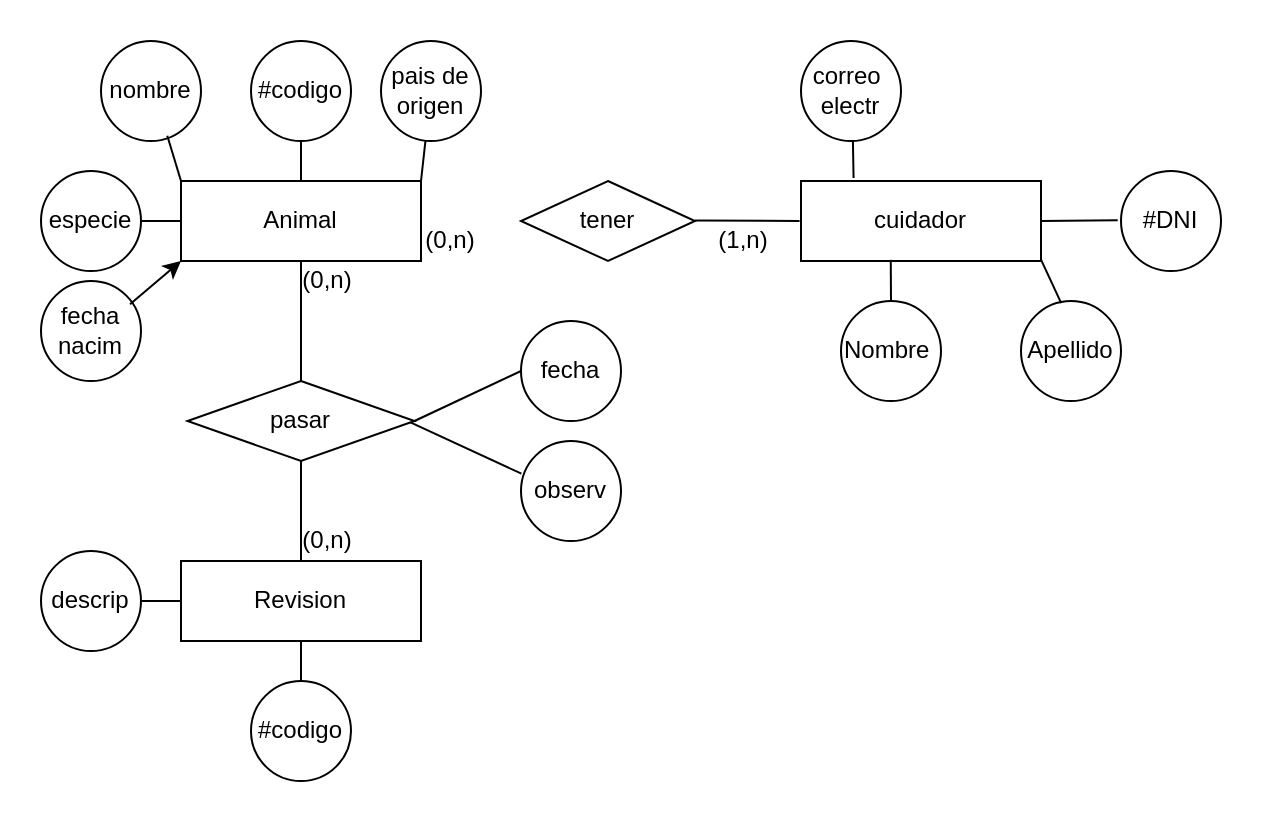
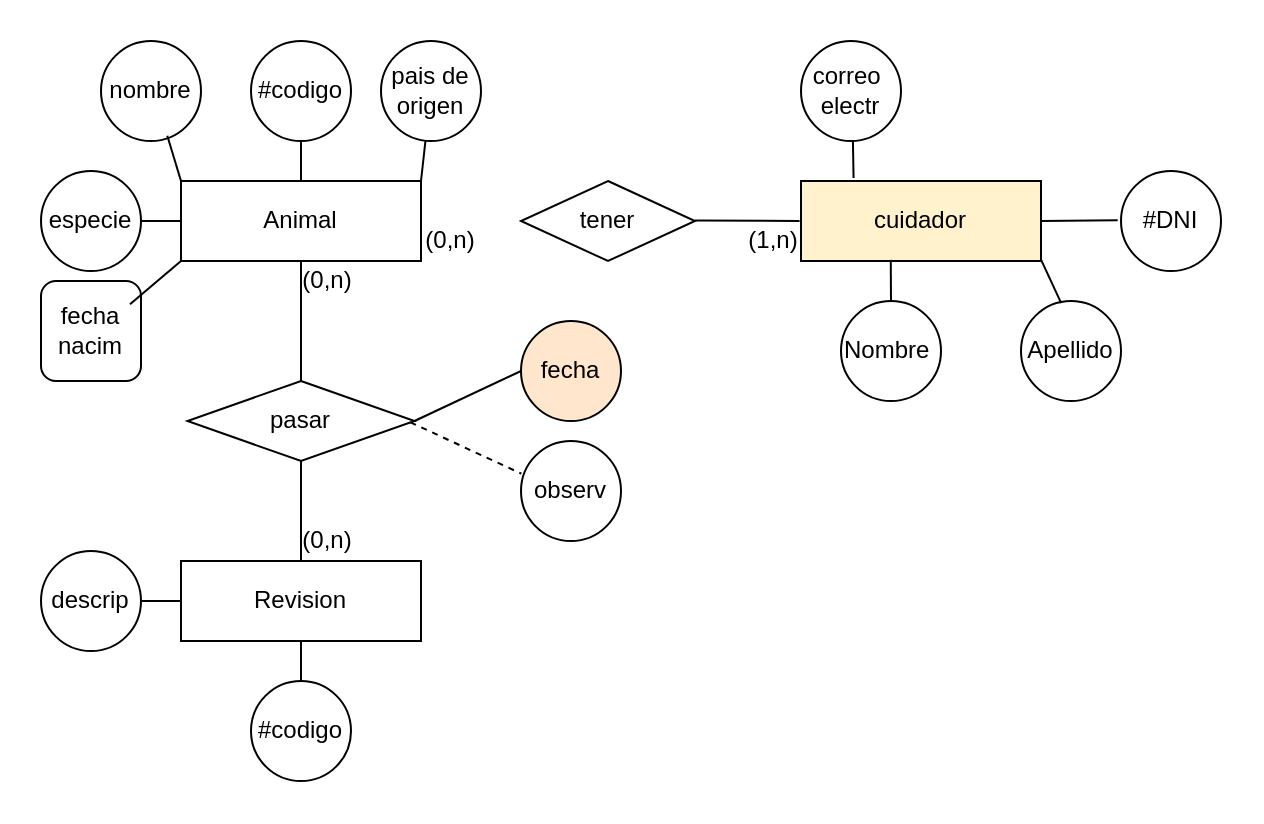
node "cuidador": fillcolor #ffffff -> #fff2cc
node "(1,n)": moved (744, 241) -> (774, 241)
edge "fecha nacim" -> "Animal": arrowhead classic -> none
node "fecha nacim": shape ellipse -> rounded rectangle
node "fecha": fillcolor #ffffff -> #ffe6cc
edge "pasar" -- "observ": style solid -> dashed
